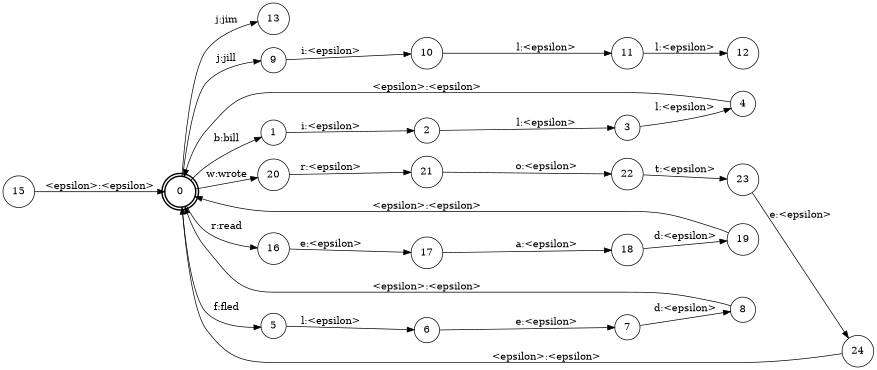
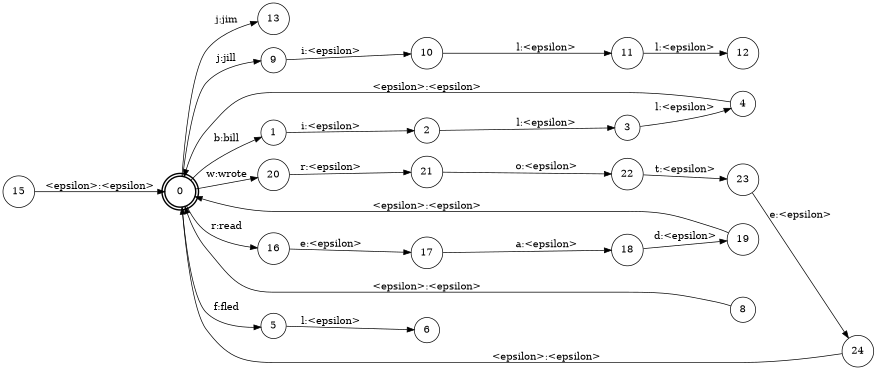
node "7": removed
